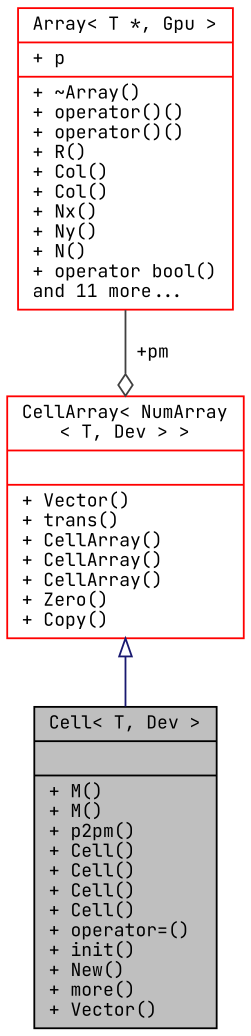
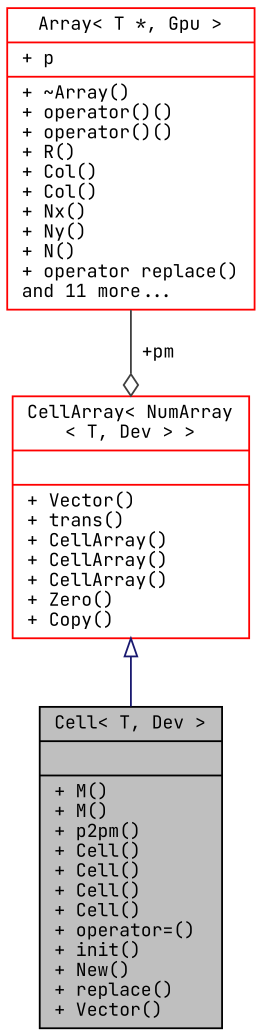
node "Array< T *, Gpu >": text "+ operator bool()" -> "+ operator replace()"
node "Cell< T, Dev >": text "+ more()" -> "+ replace()"
